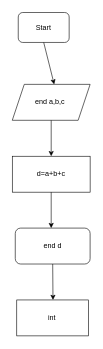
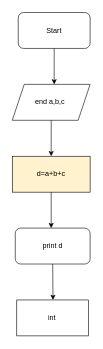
node "Start": size 51x30 -> 72x36
node "d=a+b+c": fillcolor #ffffff -> #fff2cc
node "end d": label "end d" -> "print d"
